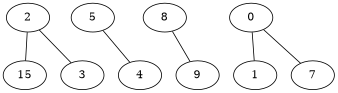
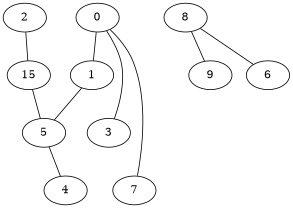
edge "2" -- "3": now "0" -- "3"
node "6": added
edge "15" -- "5": added
edge "1" -- "5": added
